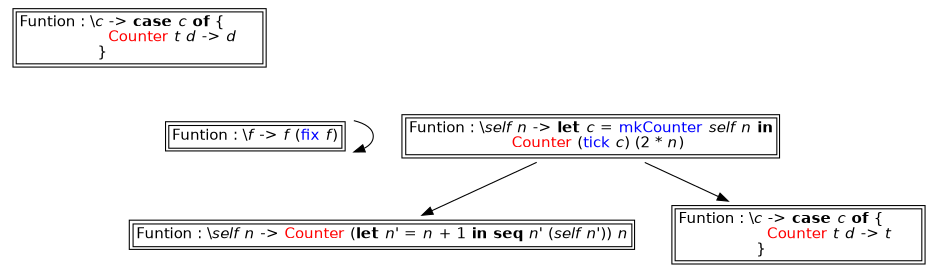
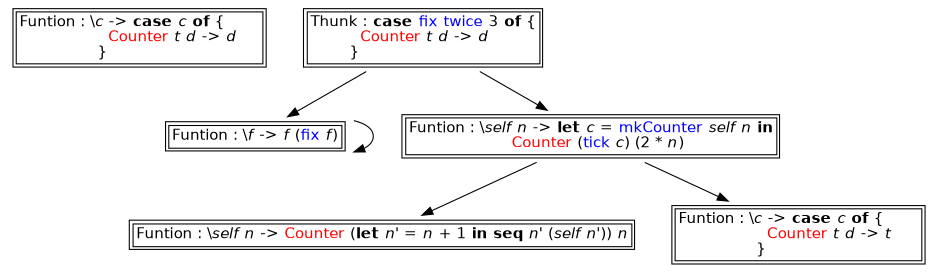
node "Thunk :": added
